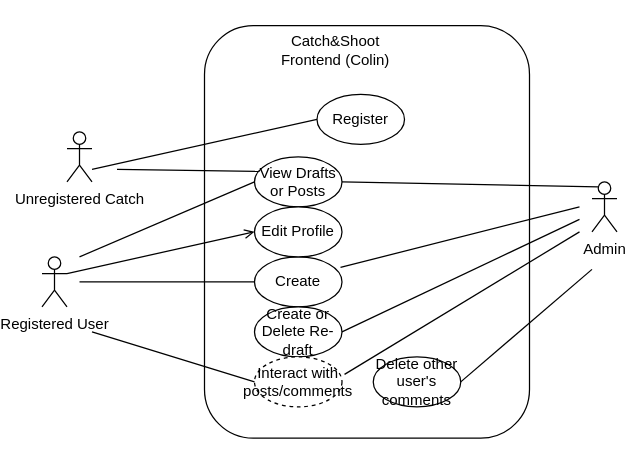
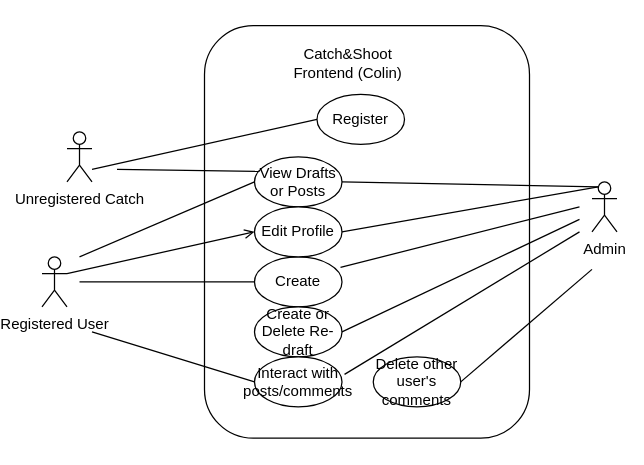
node "Catch&Shoot Frontend (Colin)": moved (336, 51) -> (348, 63)
edge "Admin" -- "Edit Profile": added
node "Interact with posts/comments": style dashed -> solid
